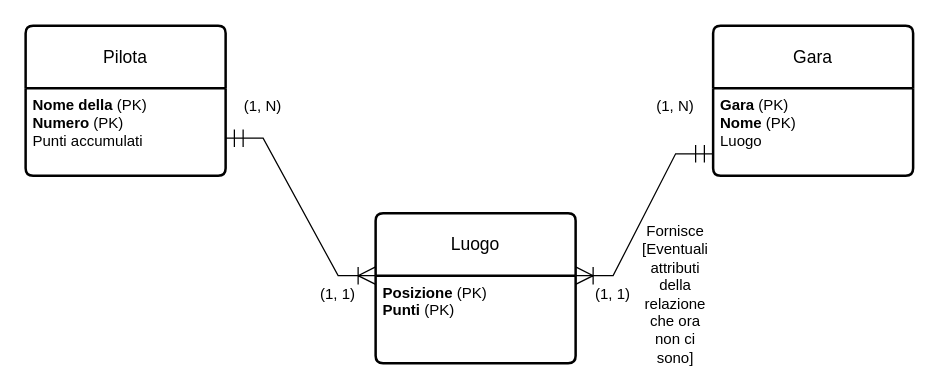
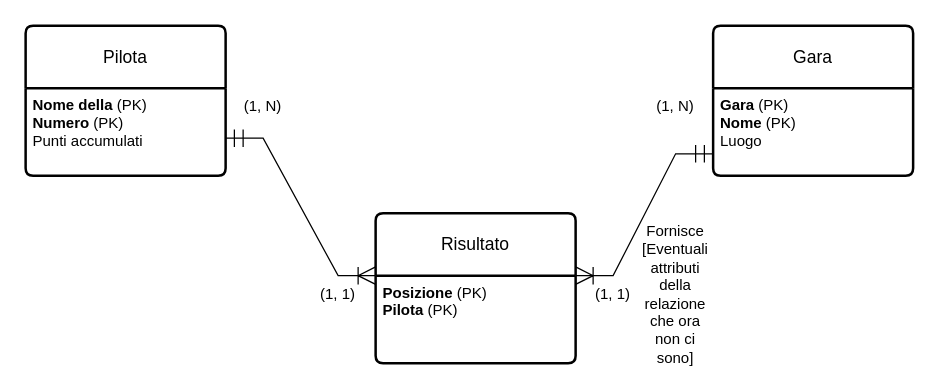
node "Luogo": label "Luogo" -> "Risultato"
node "Posizione (PK) Punti (PK)": label "Posizione (PK) Punti (PK)" -> "Posizione (PK) Pilota (PK)"
